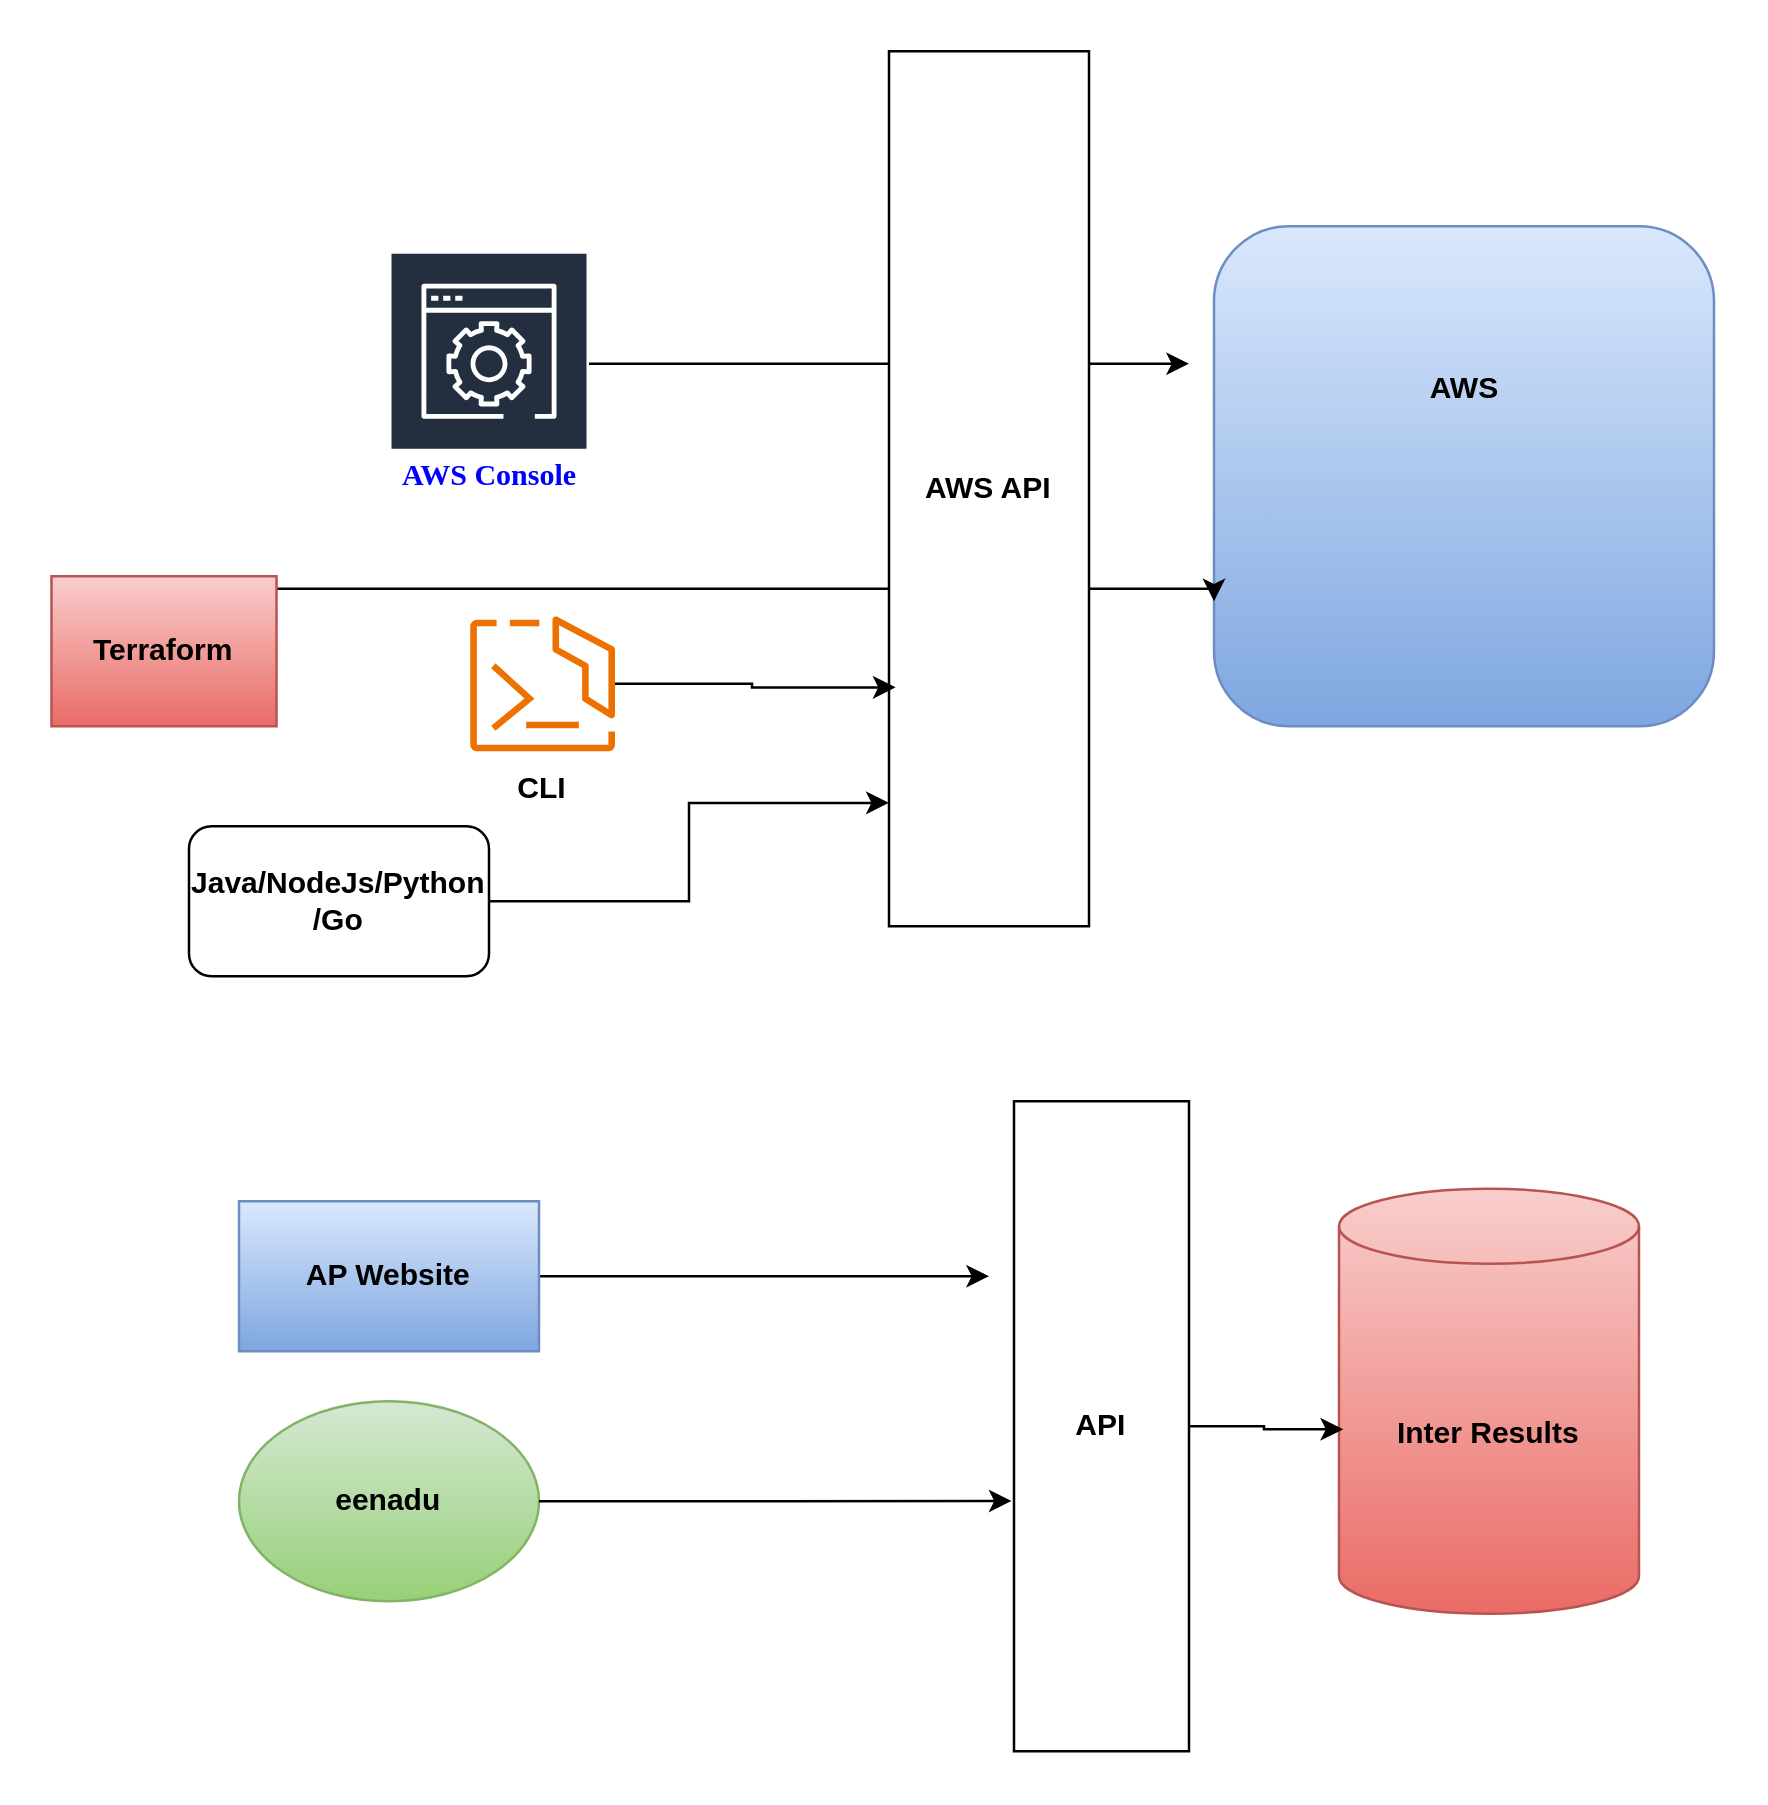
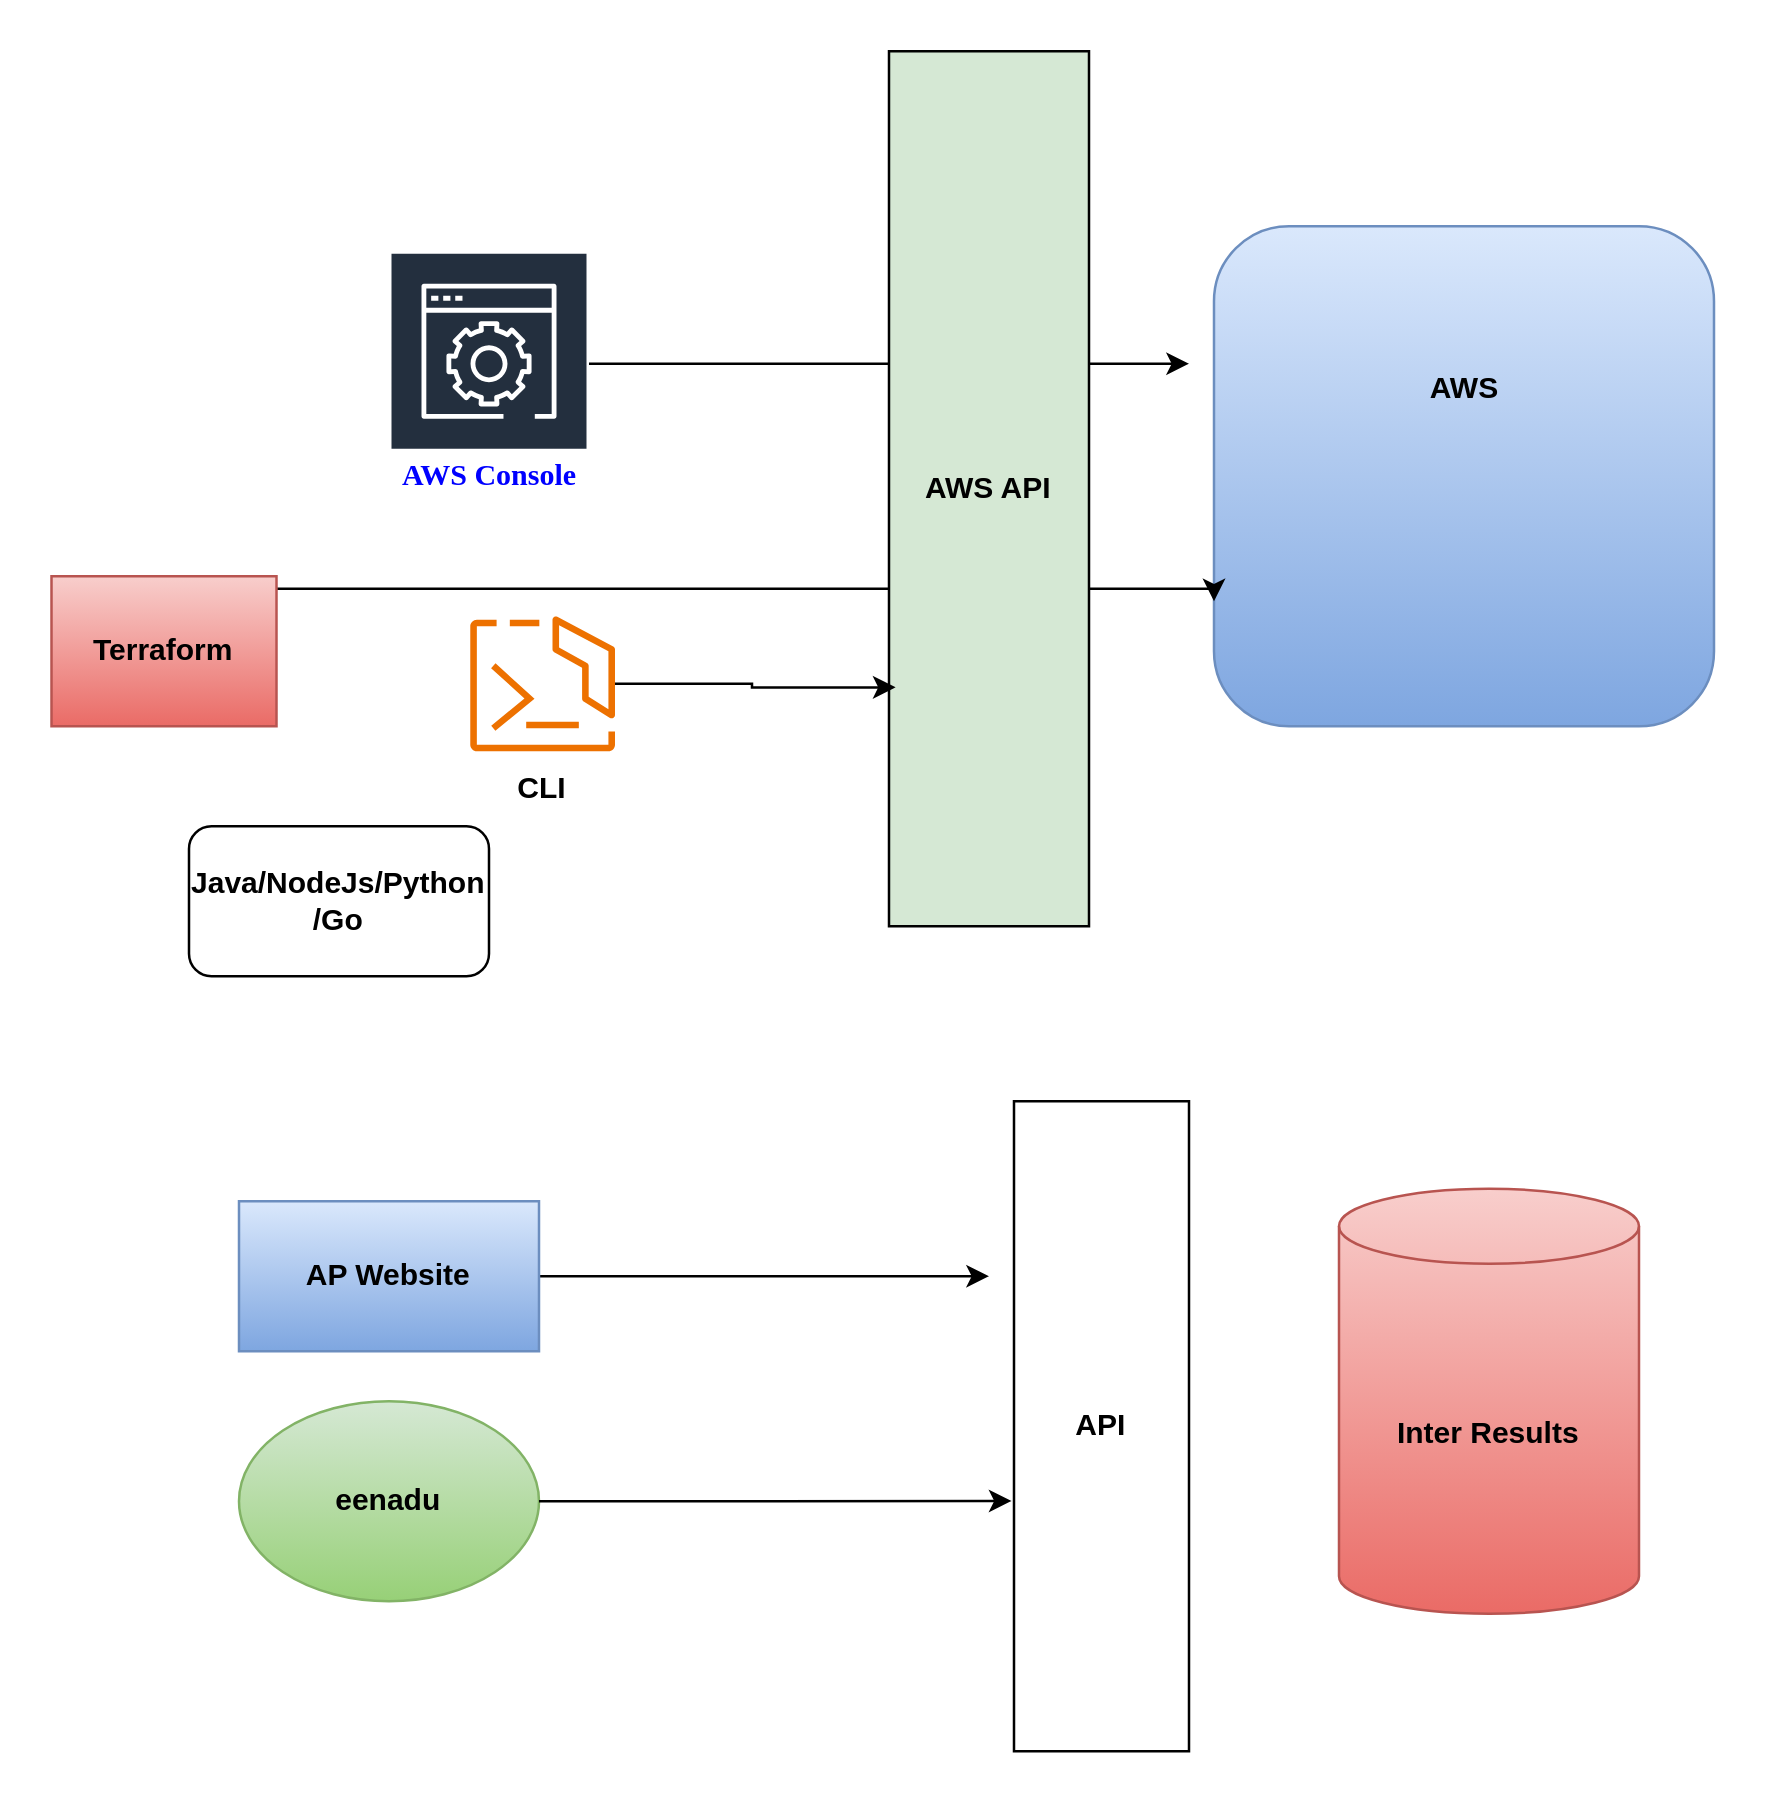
node "AWS API": fillcolor #ffffff -> #d5e8d4
edge "Java/NodeJs/Python /Go" -> "AWS API": removed
edge "API" -> "Inter Results": removed
